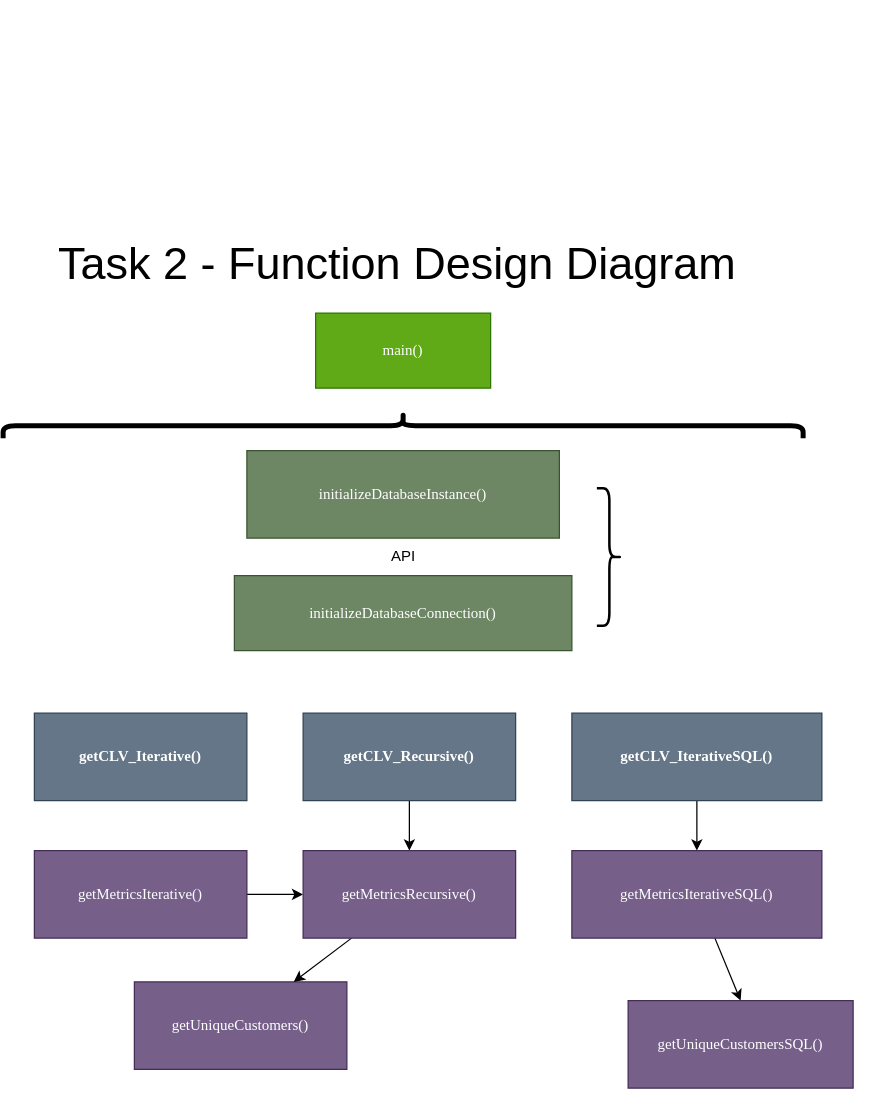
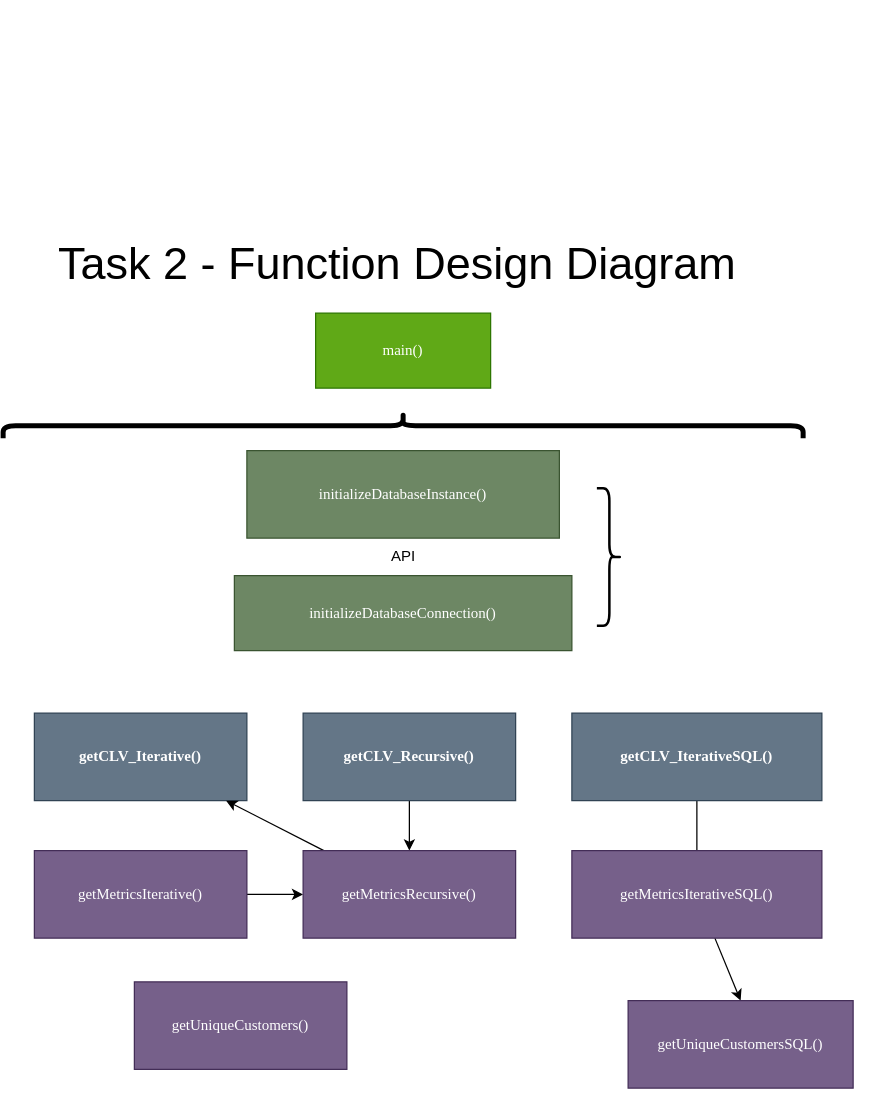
edge "getCLV_IterativeSQL()" -> "getMetricsIterativeSQL()": arrowhead classic -> none
edge "getMetricsRecursive()" -> "getUniqueCustomers()": now "getMetricsRecursive()" -> "getCLV_Iterative()"
